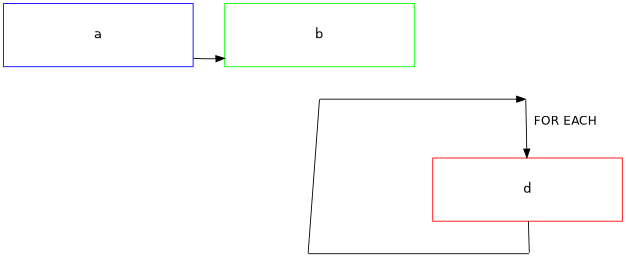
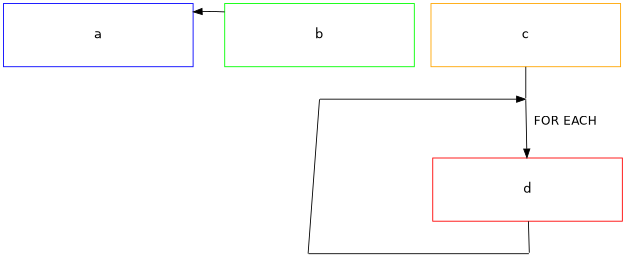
node "c": added
edge "a" -> "b": reversed
